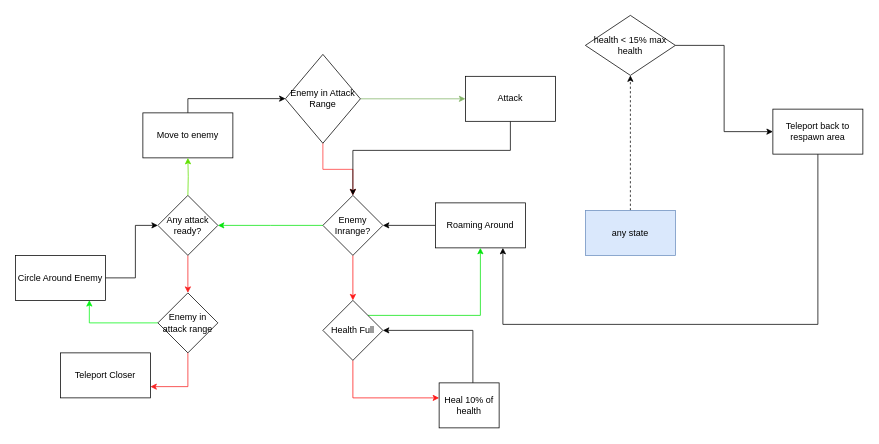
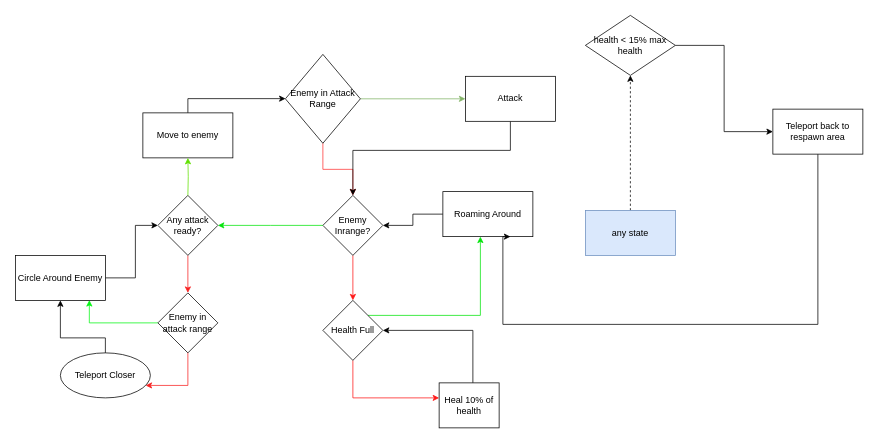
node "Roaming Around": moved (480, 225) -> (488, 214)
edge "Teleport Closer" -> "Circle Around Enemy": added
node "Teleport Closer": shape rectangle -> ellipse
